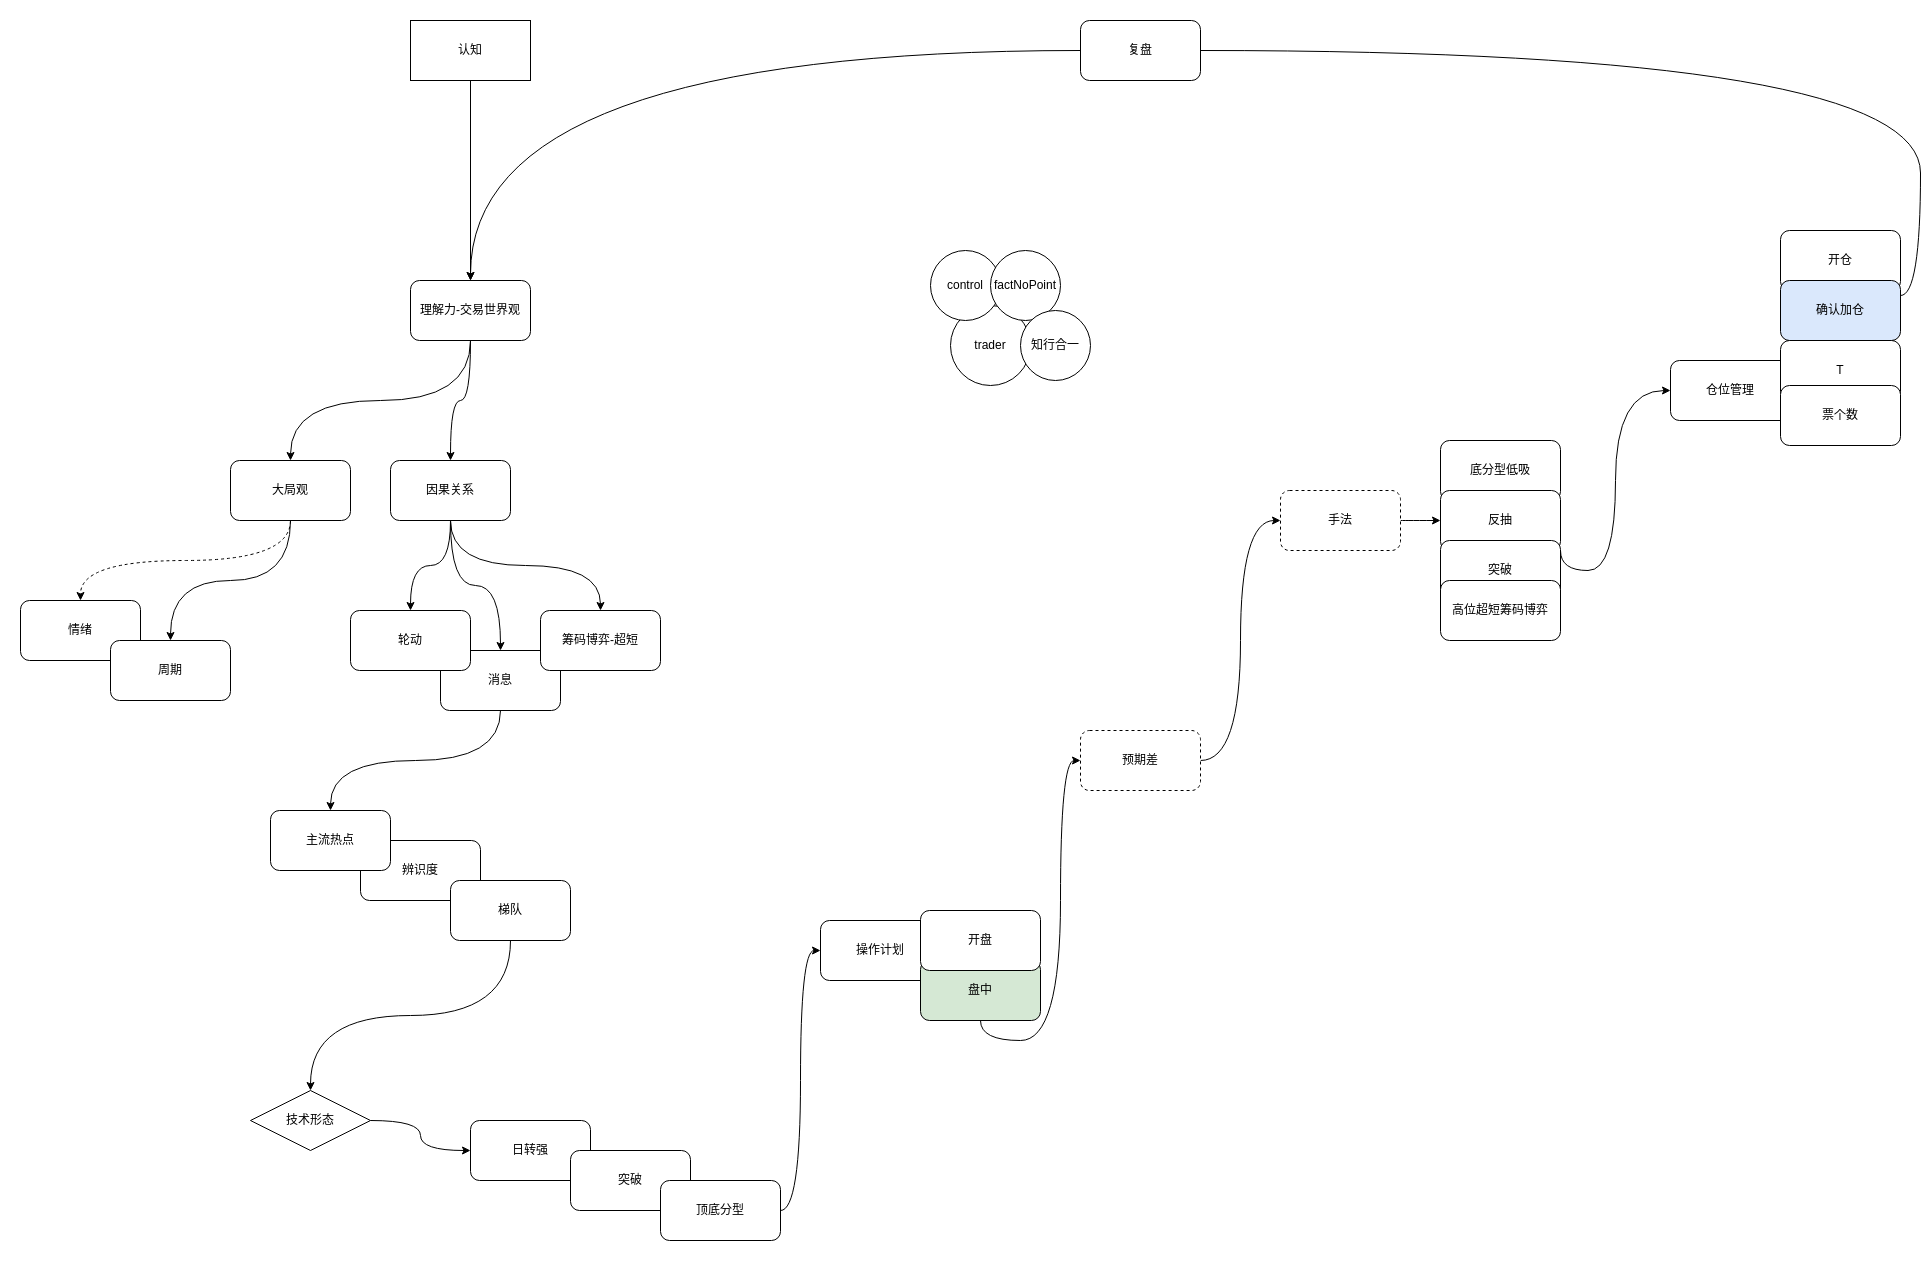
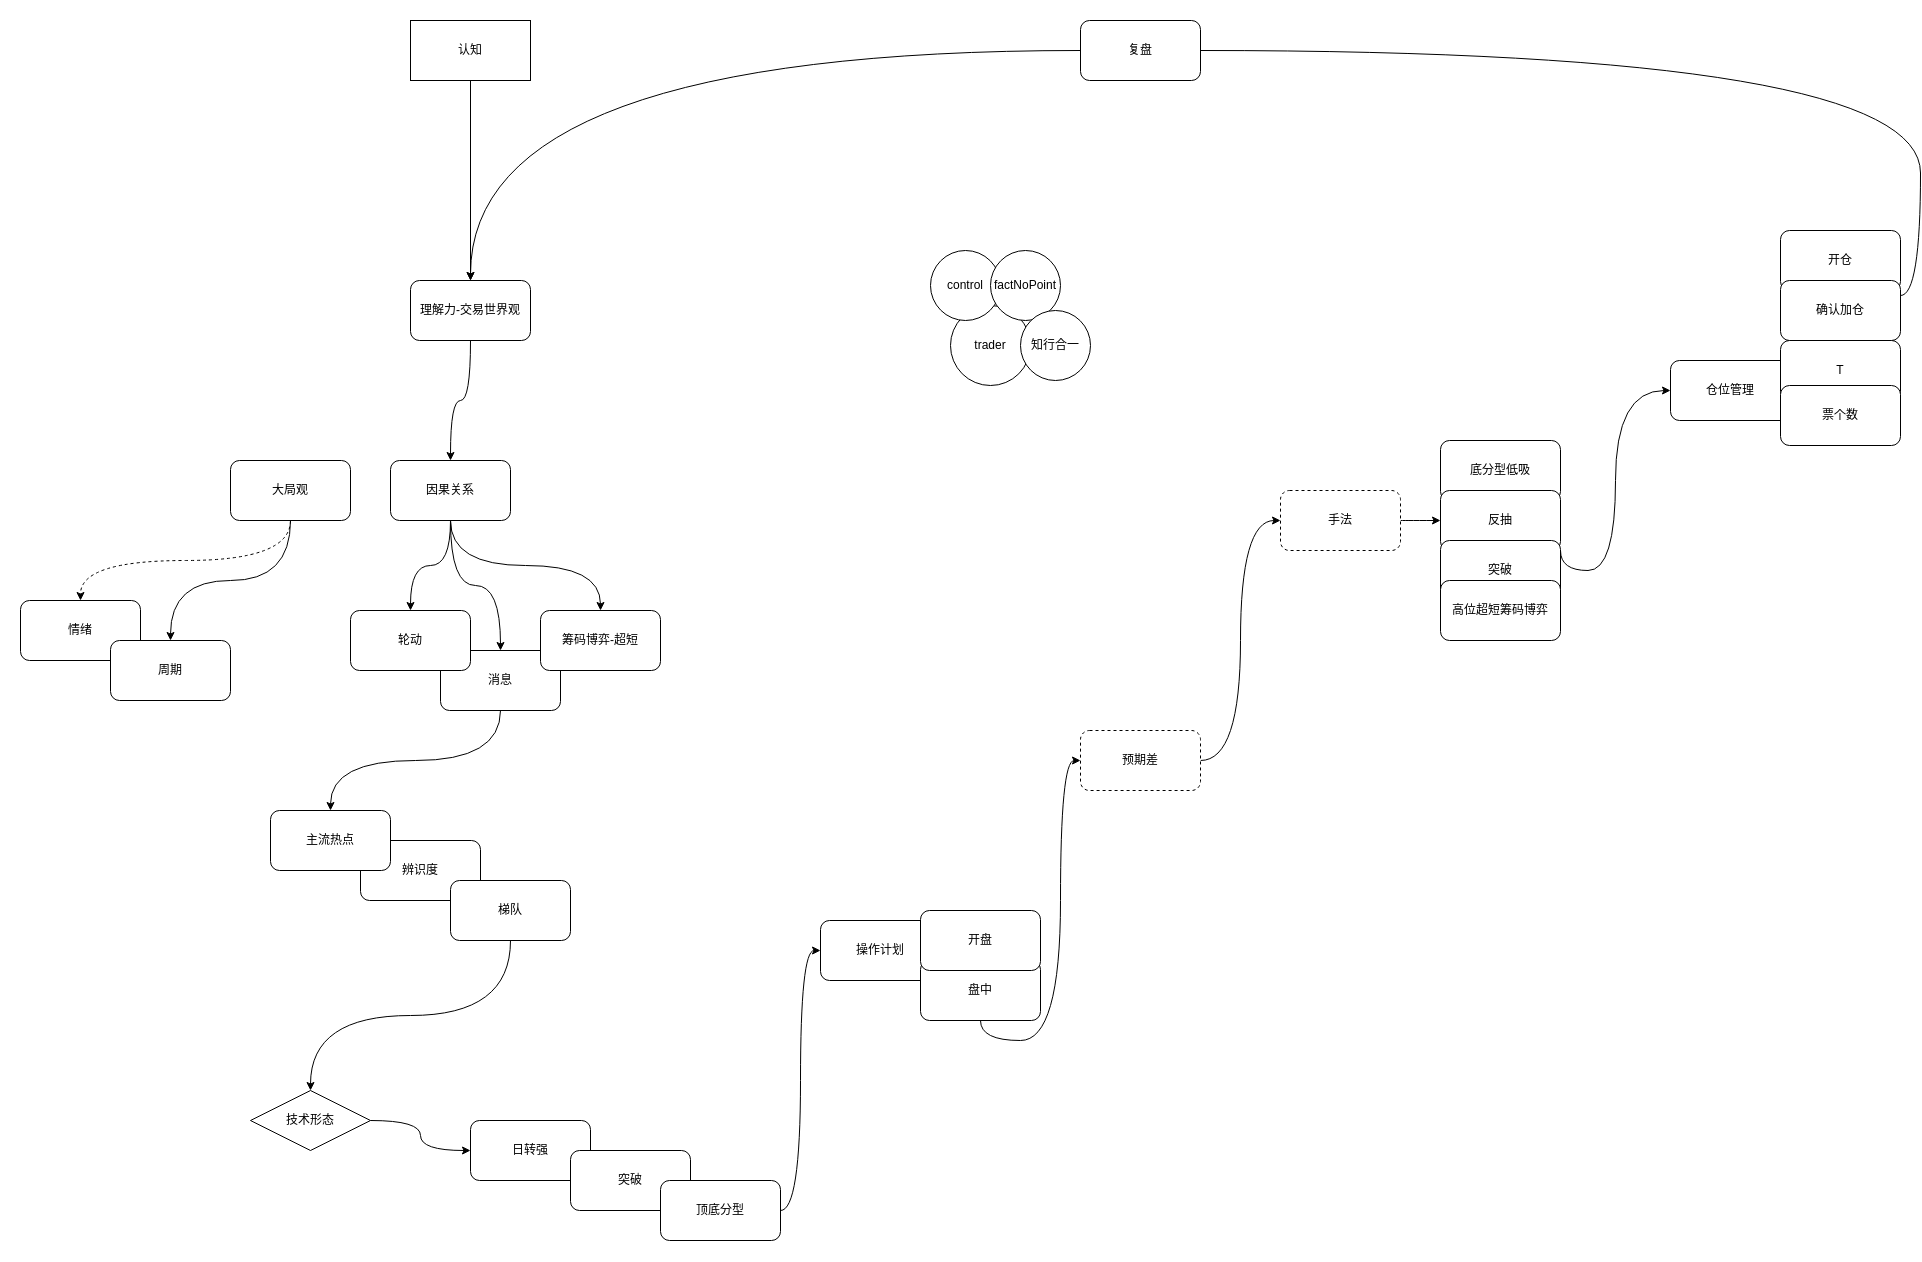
node "确认加仓": fillcolor #dae8fc -> #ffffff
edge "理解力-交易世界观" -> "大局观": removed
node "盘中": fillcolor #d5e8d4 -> #ffffff
